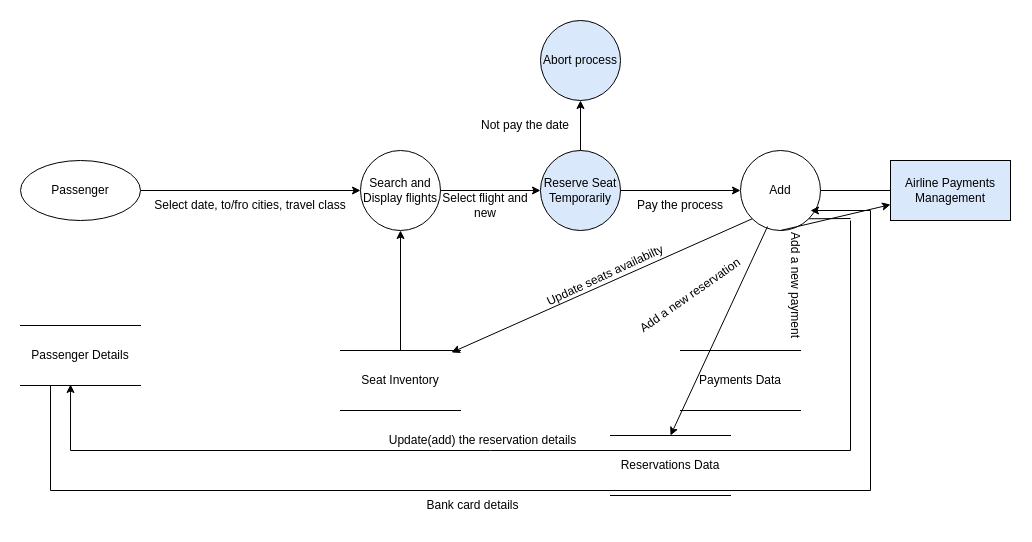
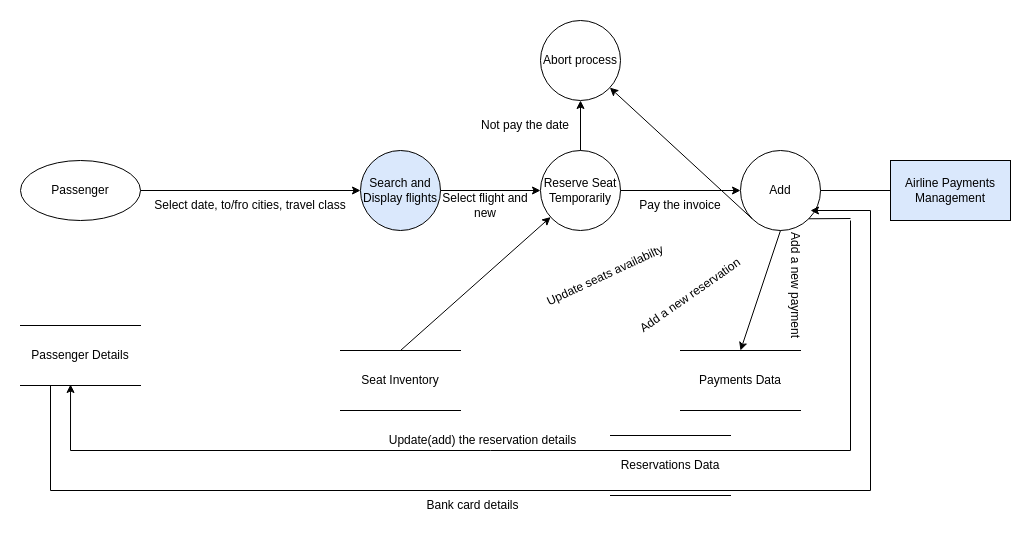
node "Abort process": fillcolor #dae8fc -> #ffffff
node "Search and Display flights": fillcolor #ffffff -> #dae8fc
node "Reserve Seat Temporarily": fillcolor #dae8fc -> #ffffff
node "Pay the process": label "Pay the process" -> "Pay the invoice"
edge "Add" -> "Airline Payments Management": now "Add" -> "Payments Data"
edge "Add" -> "Seat Inventory": now "Add" -> "Abort process"
edge "Seat Inventory" -> "Search and Display flights": now "Seat Inventory" -> "Reserve Seat Temporarily"
edge "Add" -> "Reservations Data": removed
